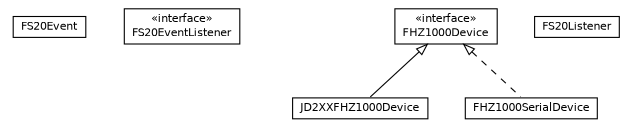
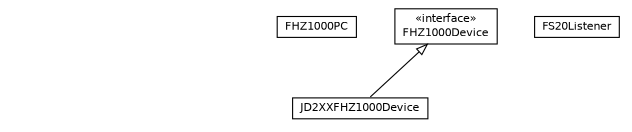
node "FS20Event": removed
node "FS20EventListener": removed
node "FHZ1000PC": added
node "FHZ1000SerialDevice": removed
